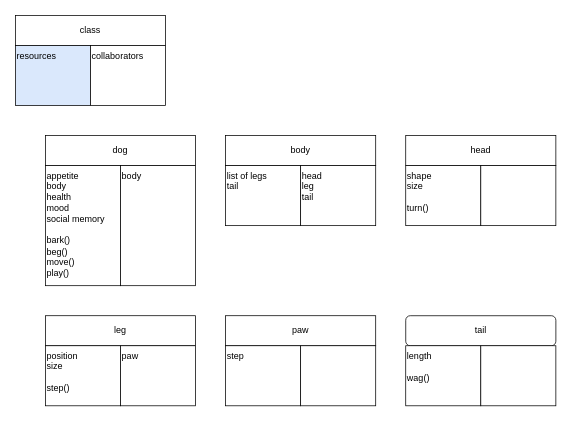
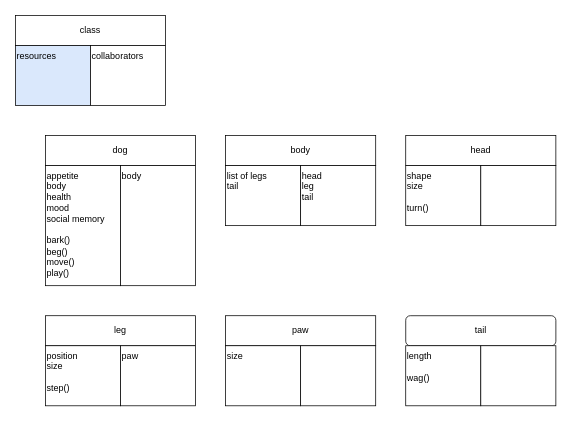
node "step": label "step" -> "size"
